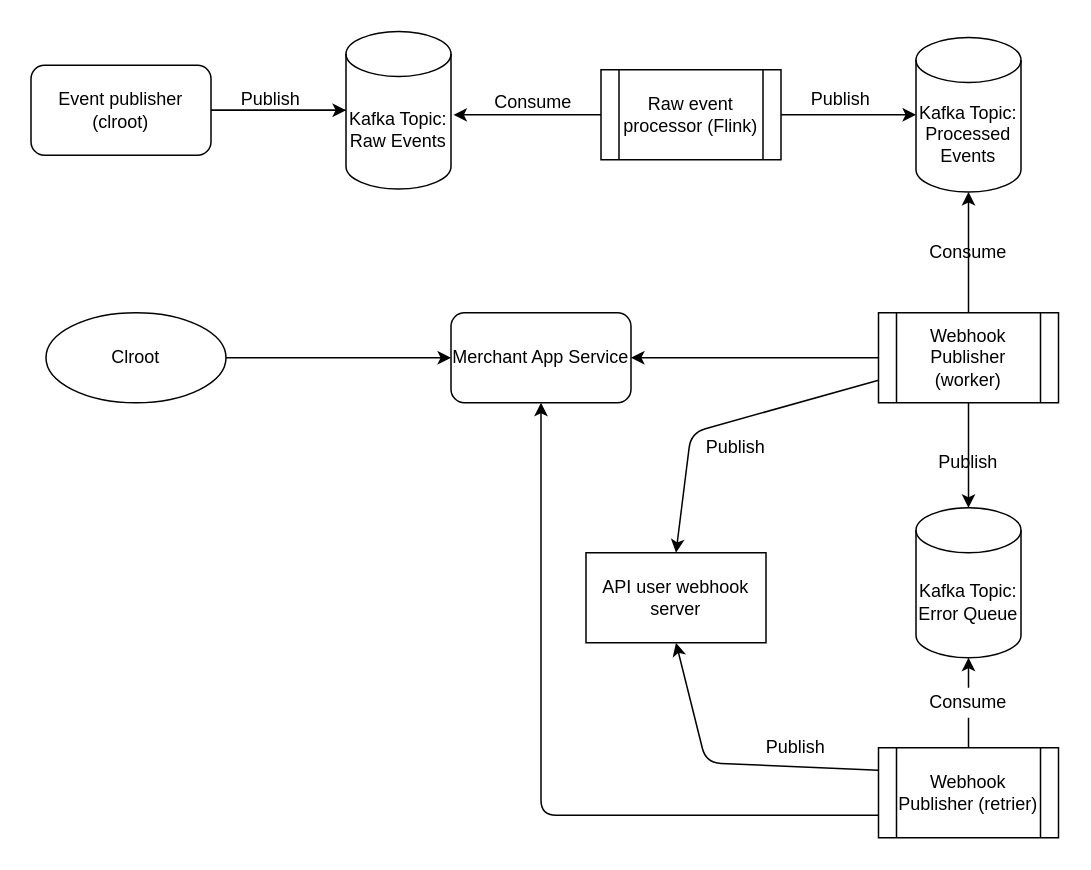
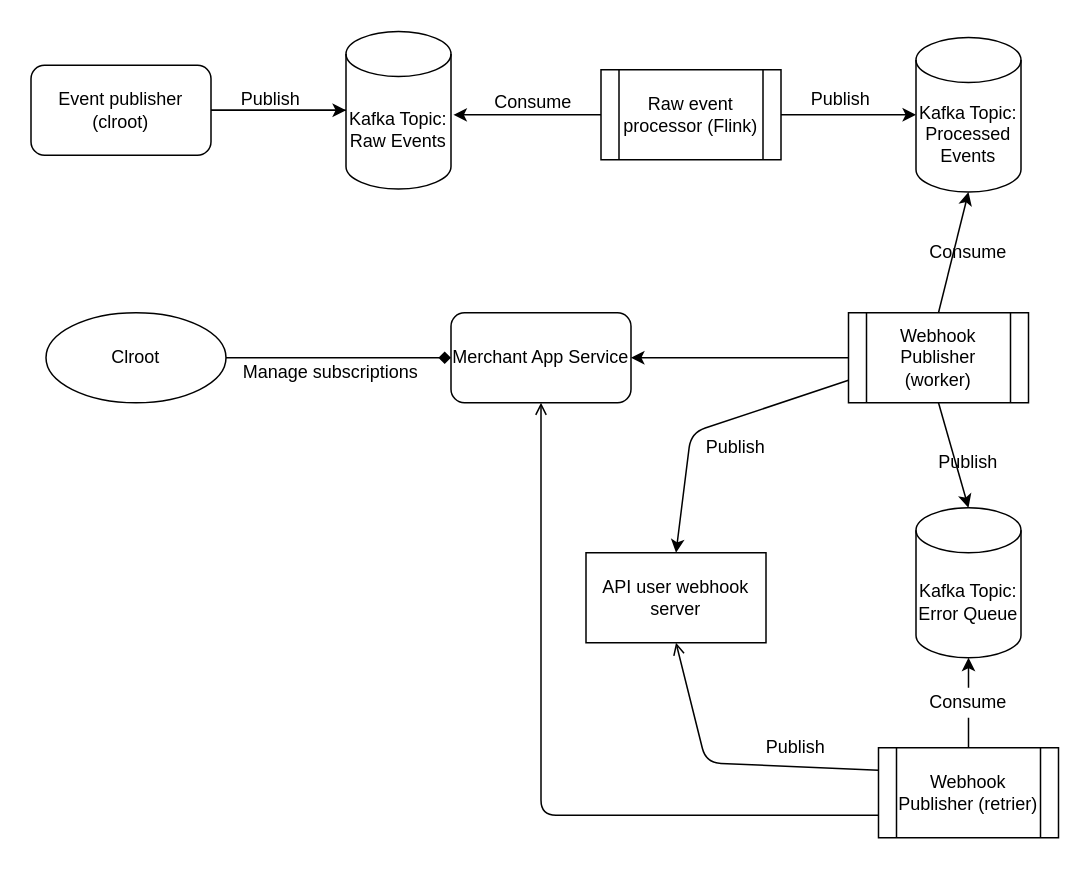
edge "Clroot" -> "Merchant App Service": arrowhead classic -> diamond
node "Webhook Publisher (worker)": moved (968, 358) -> (938, 358)
node "Manage subscriptions": added
edge "Webhook Publisher (retrier)" -> "Merchant App Service": arrowhead classic -> open
edge "Webhook Publisher (retrier)" -> "API user webhook server": arrowhead classic -> open
